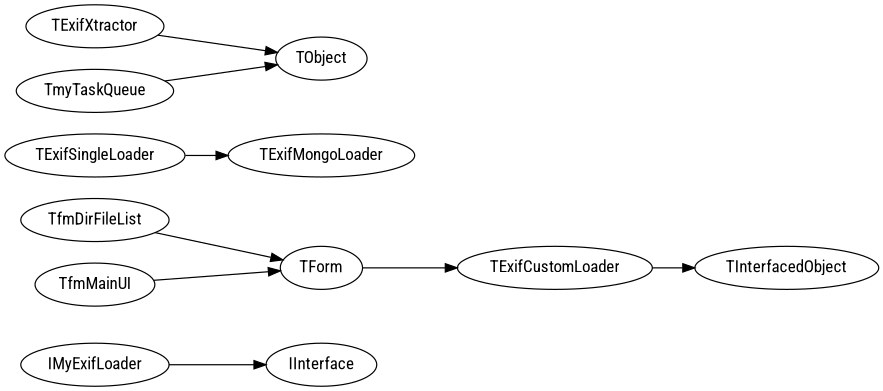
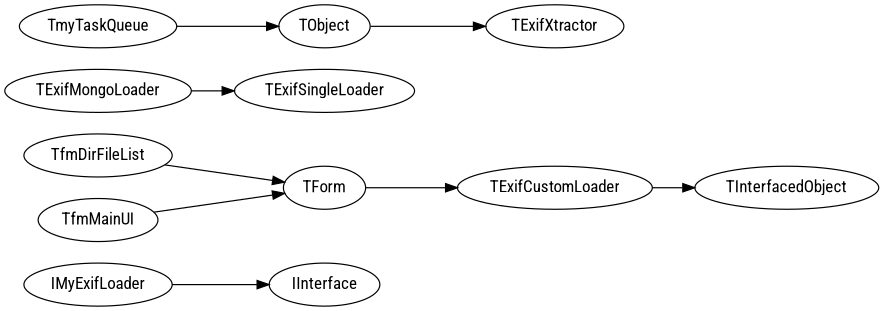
edge "TExifXtractor" -> "TObject": reversed
edge "TExifSingleLoader" -> "TExifMongoLoader": reversed
